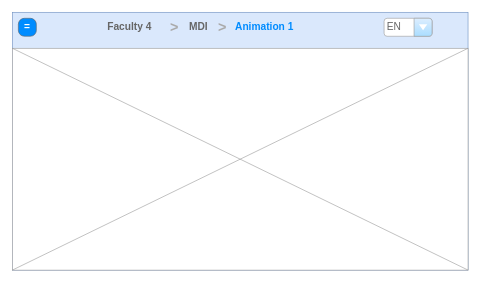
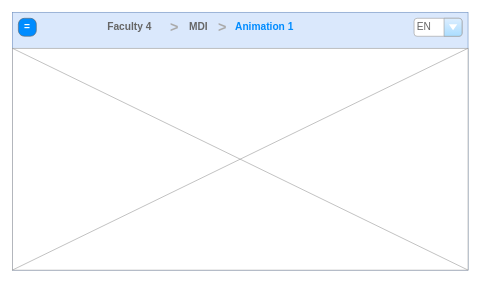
node "EN": moved (408, 27) -> (438, 27)
